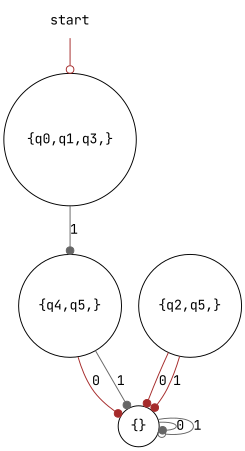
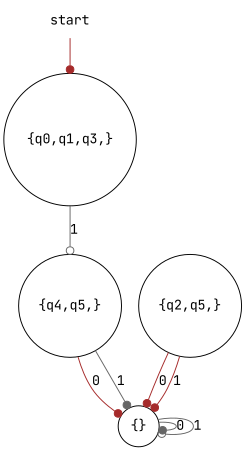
edge "start" -> "{q0,q1,q3,}": arrowhead odot -> dot
edge "{q0,q1,q3,}" -> "{q4,q5,}": arrowhead dot -> odot
